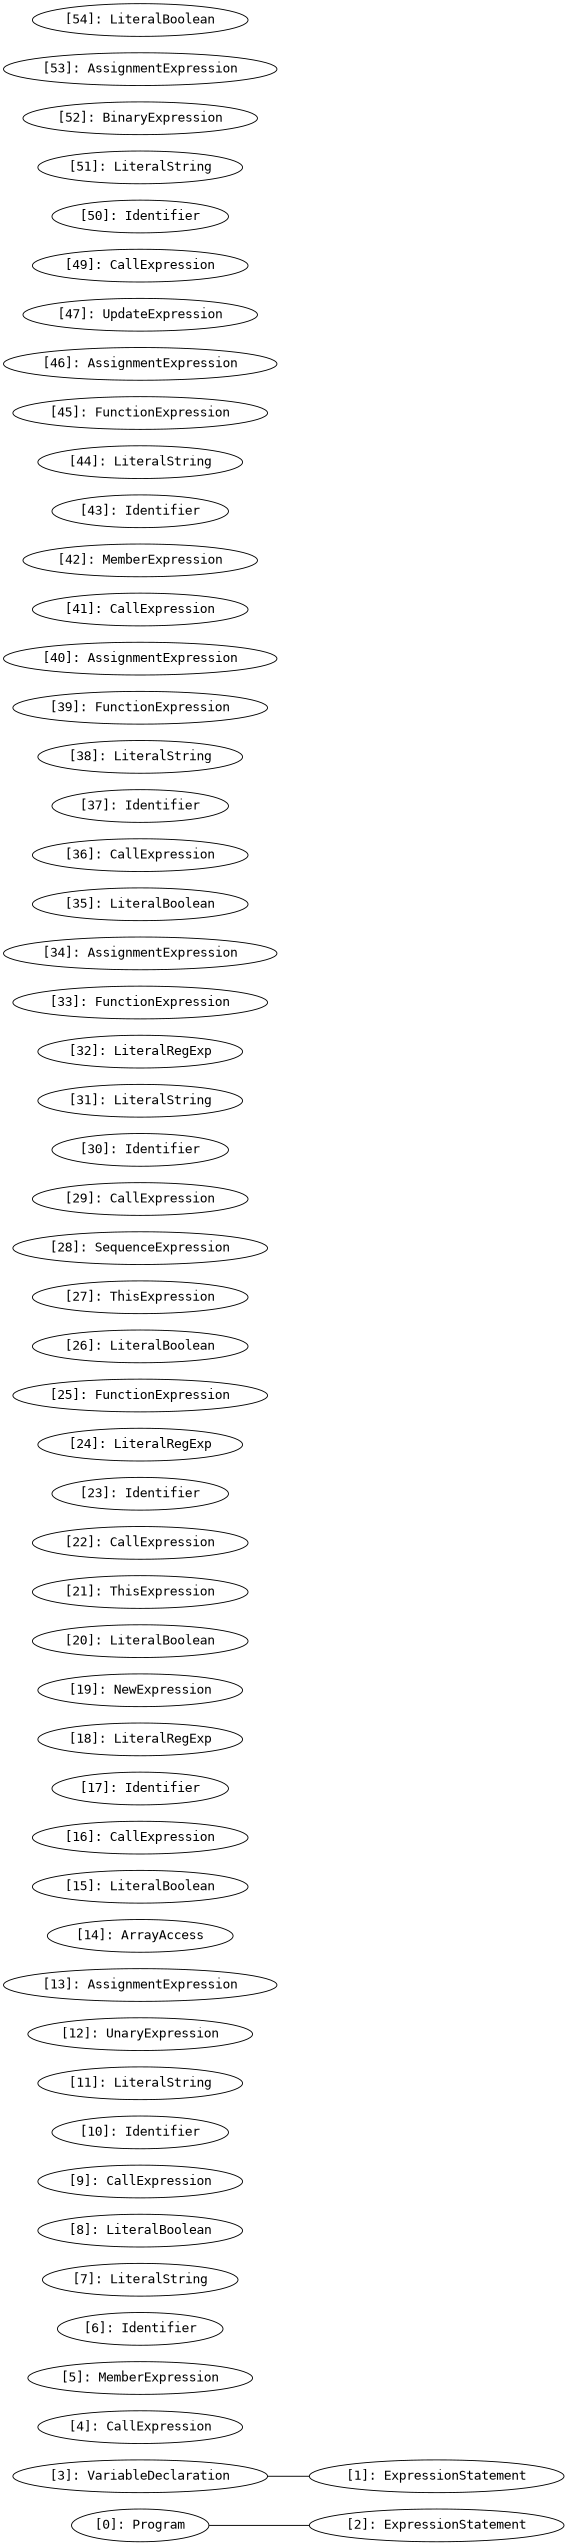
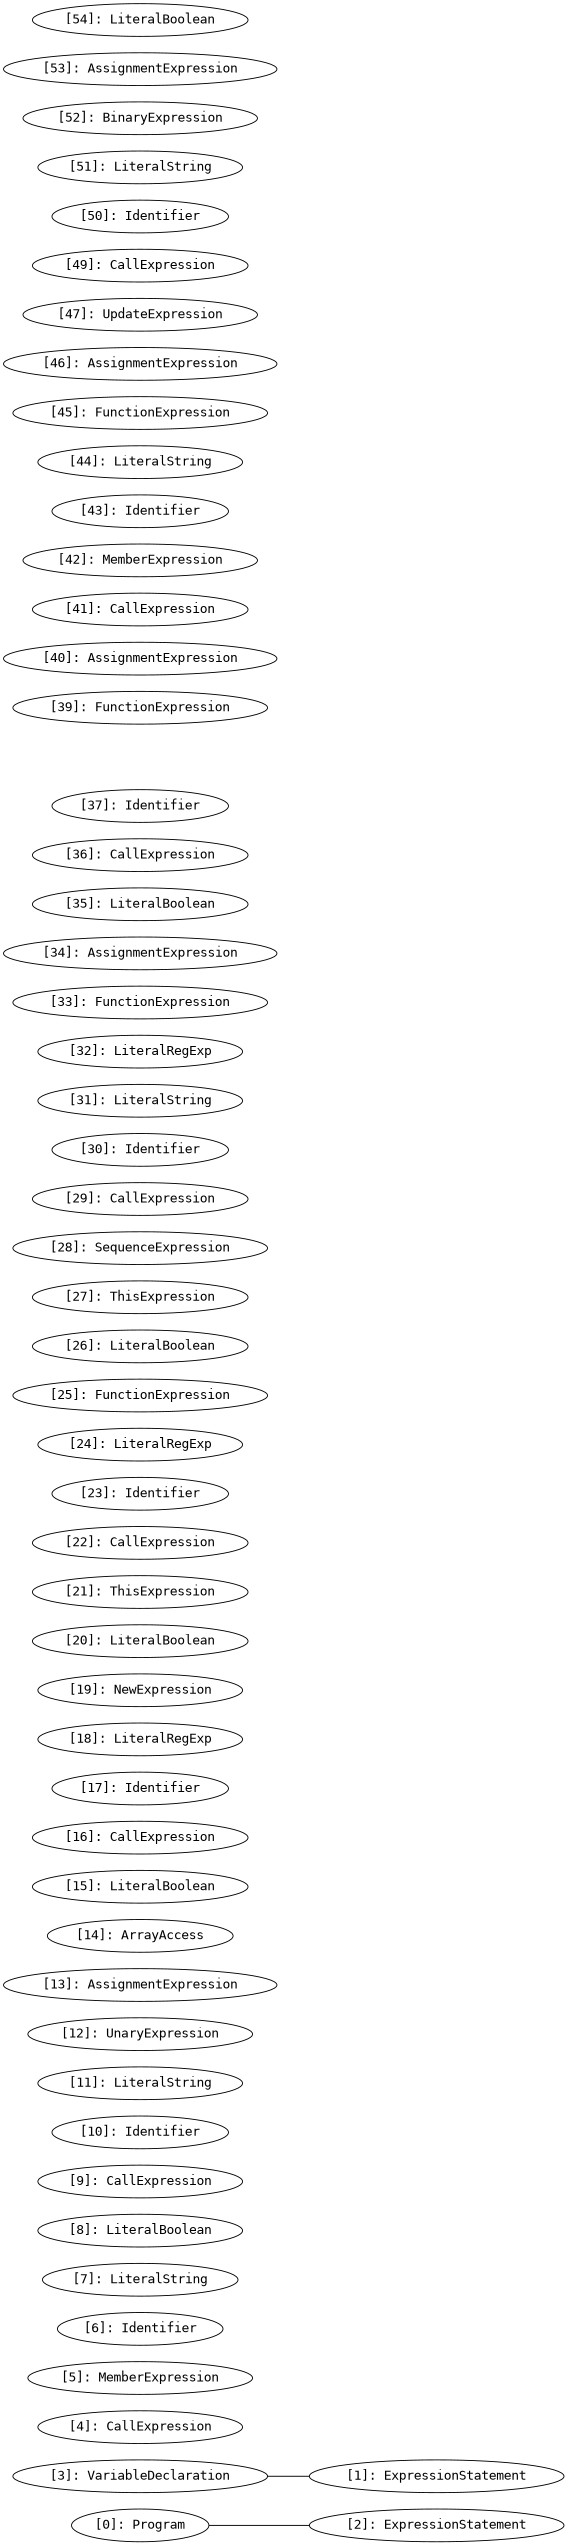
node "[38]: LiteralString": removed
